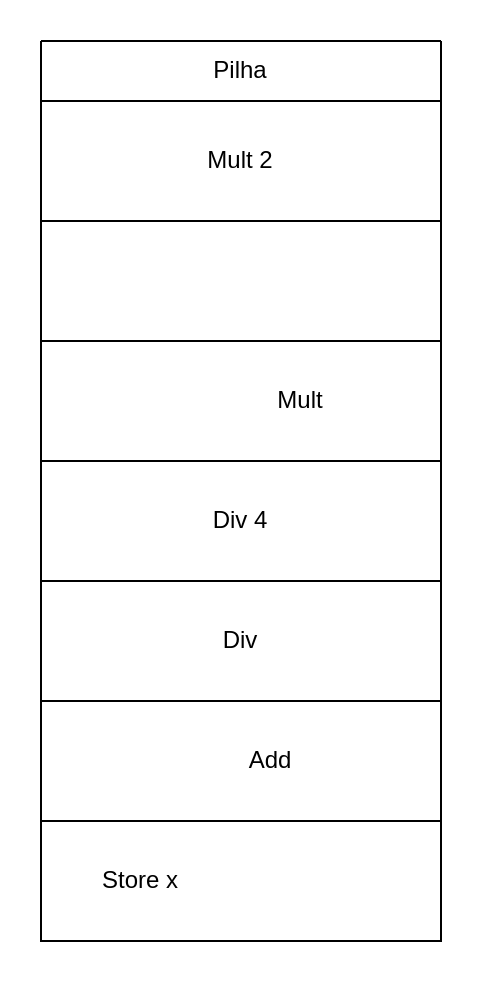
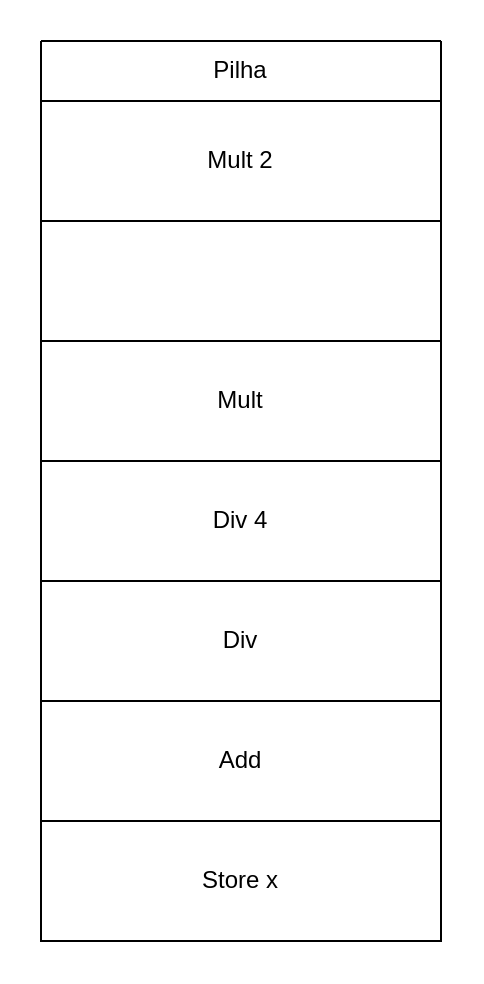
node "Mult": moved (301, 401) -> (241, 401)
node "Add": moved (271, 761) -> (241, 761)
node "Store x": moved (141, 881) -> (241, 881)
